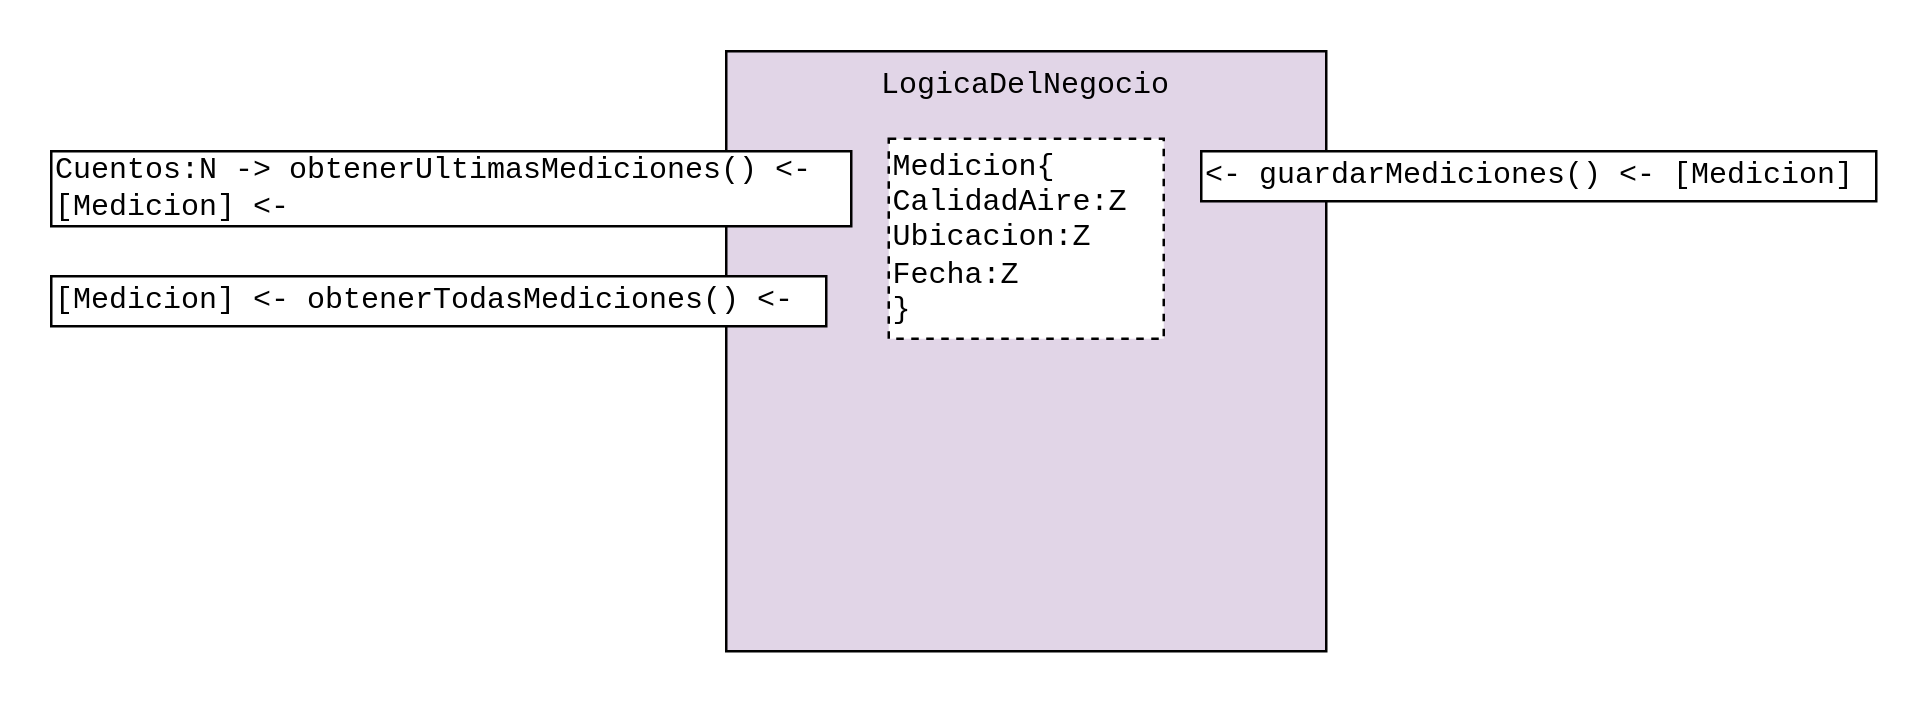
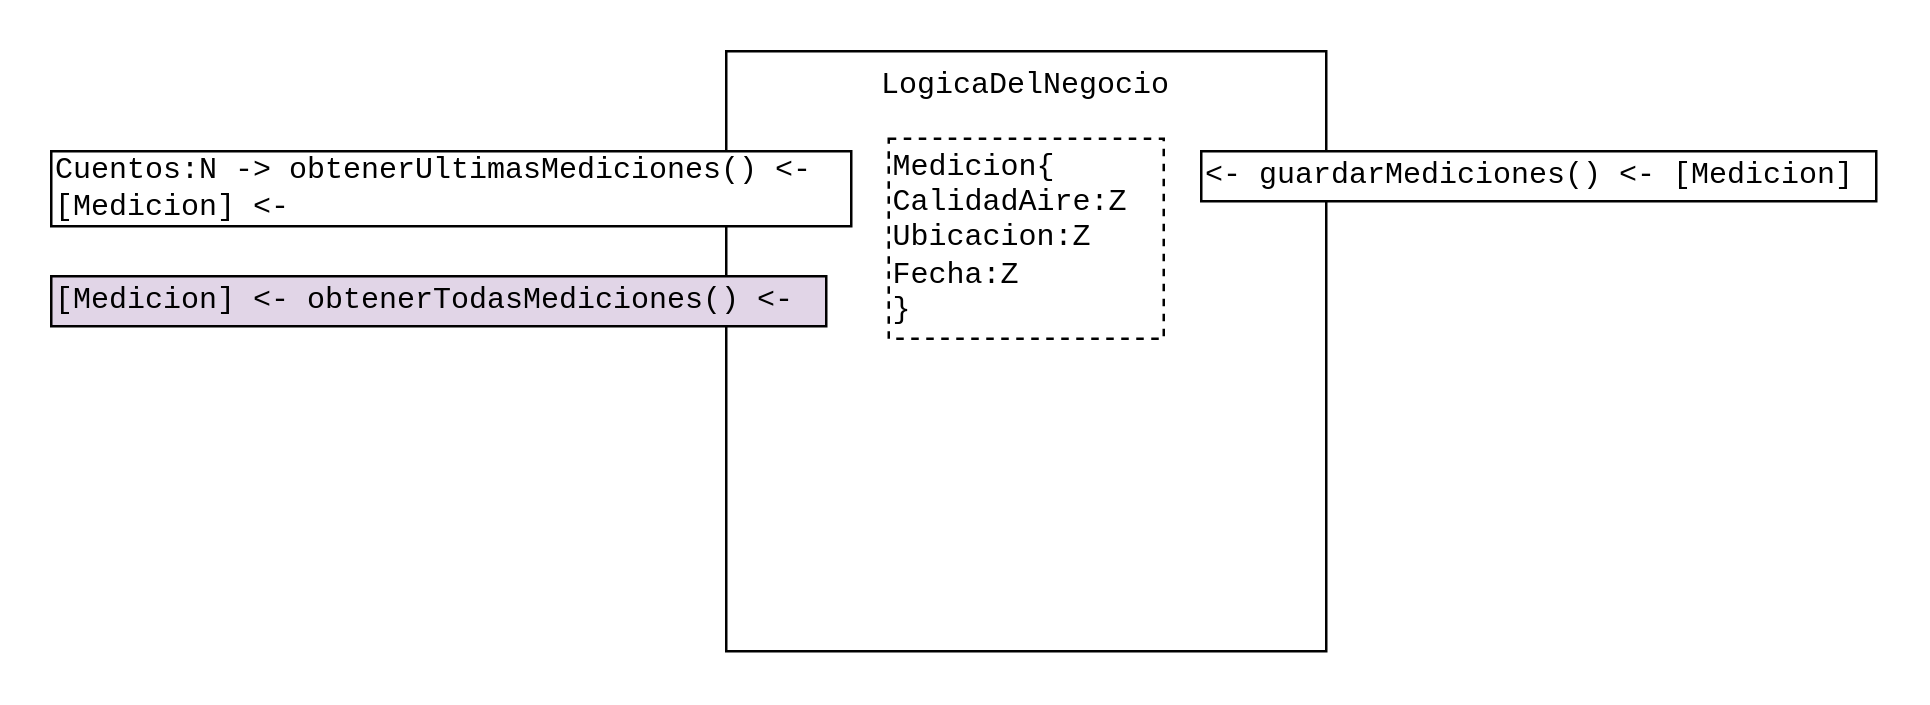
node "[Medicion] <- obtenerTodasMediciones() <-": fillcolor #ffffff -> #e1d5e7
node "LogicaDelNegocio": fillcolor #e1d5e7 -> #ffffff
